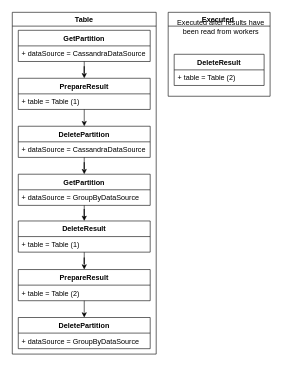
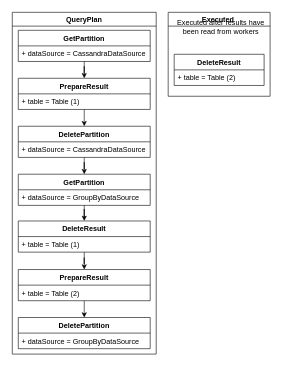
node "Table": label "Table" -> "QueryPlan"
